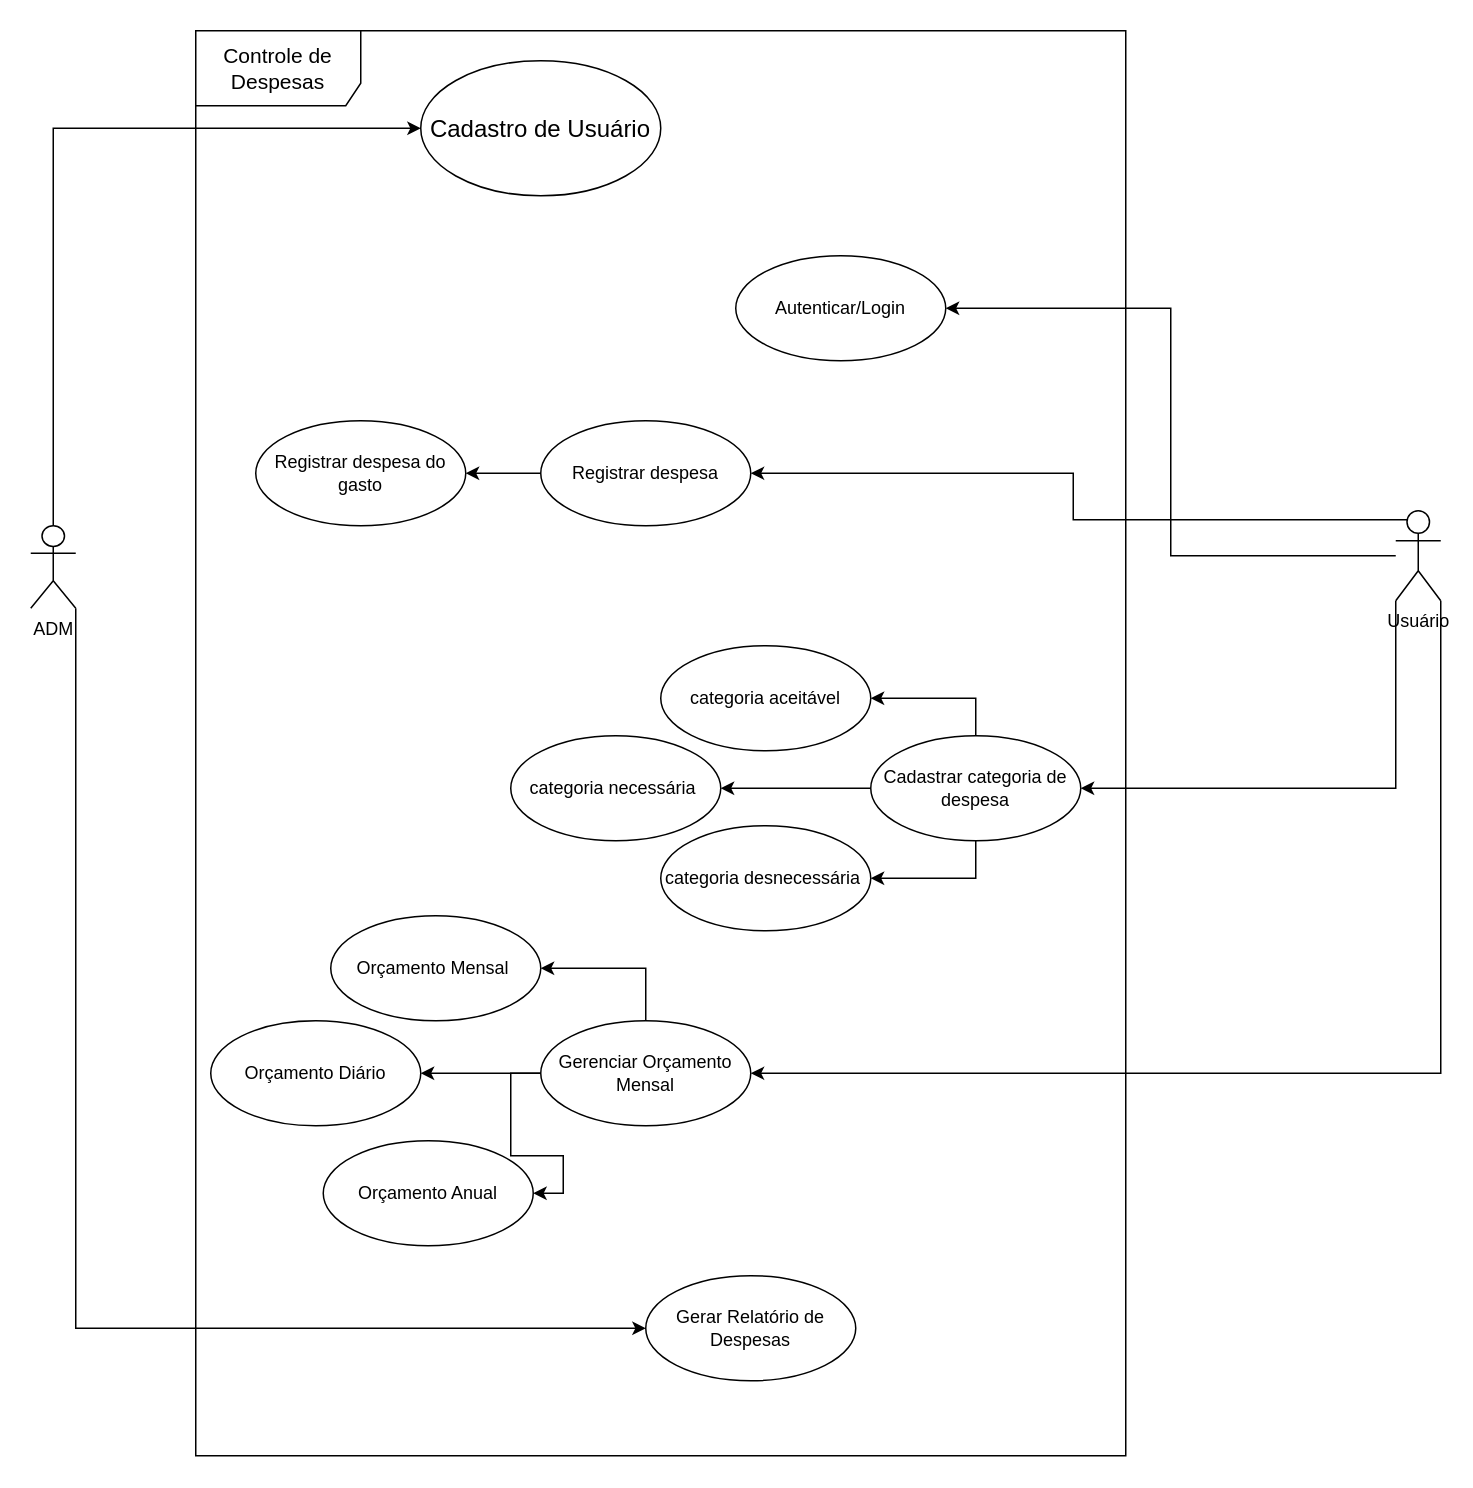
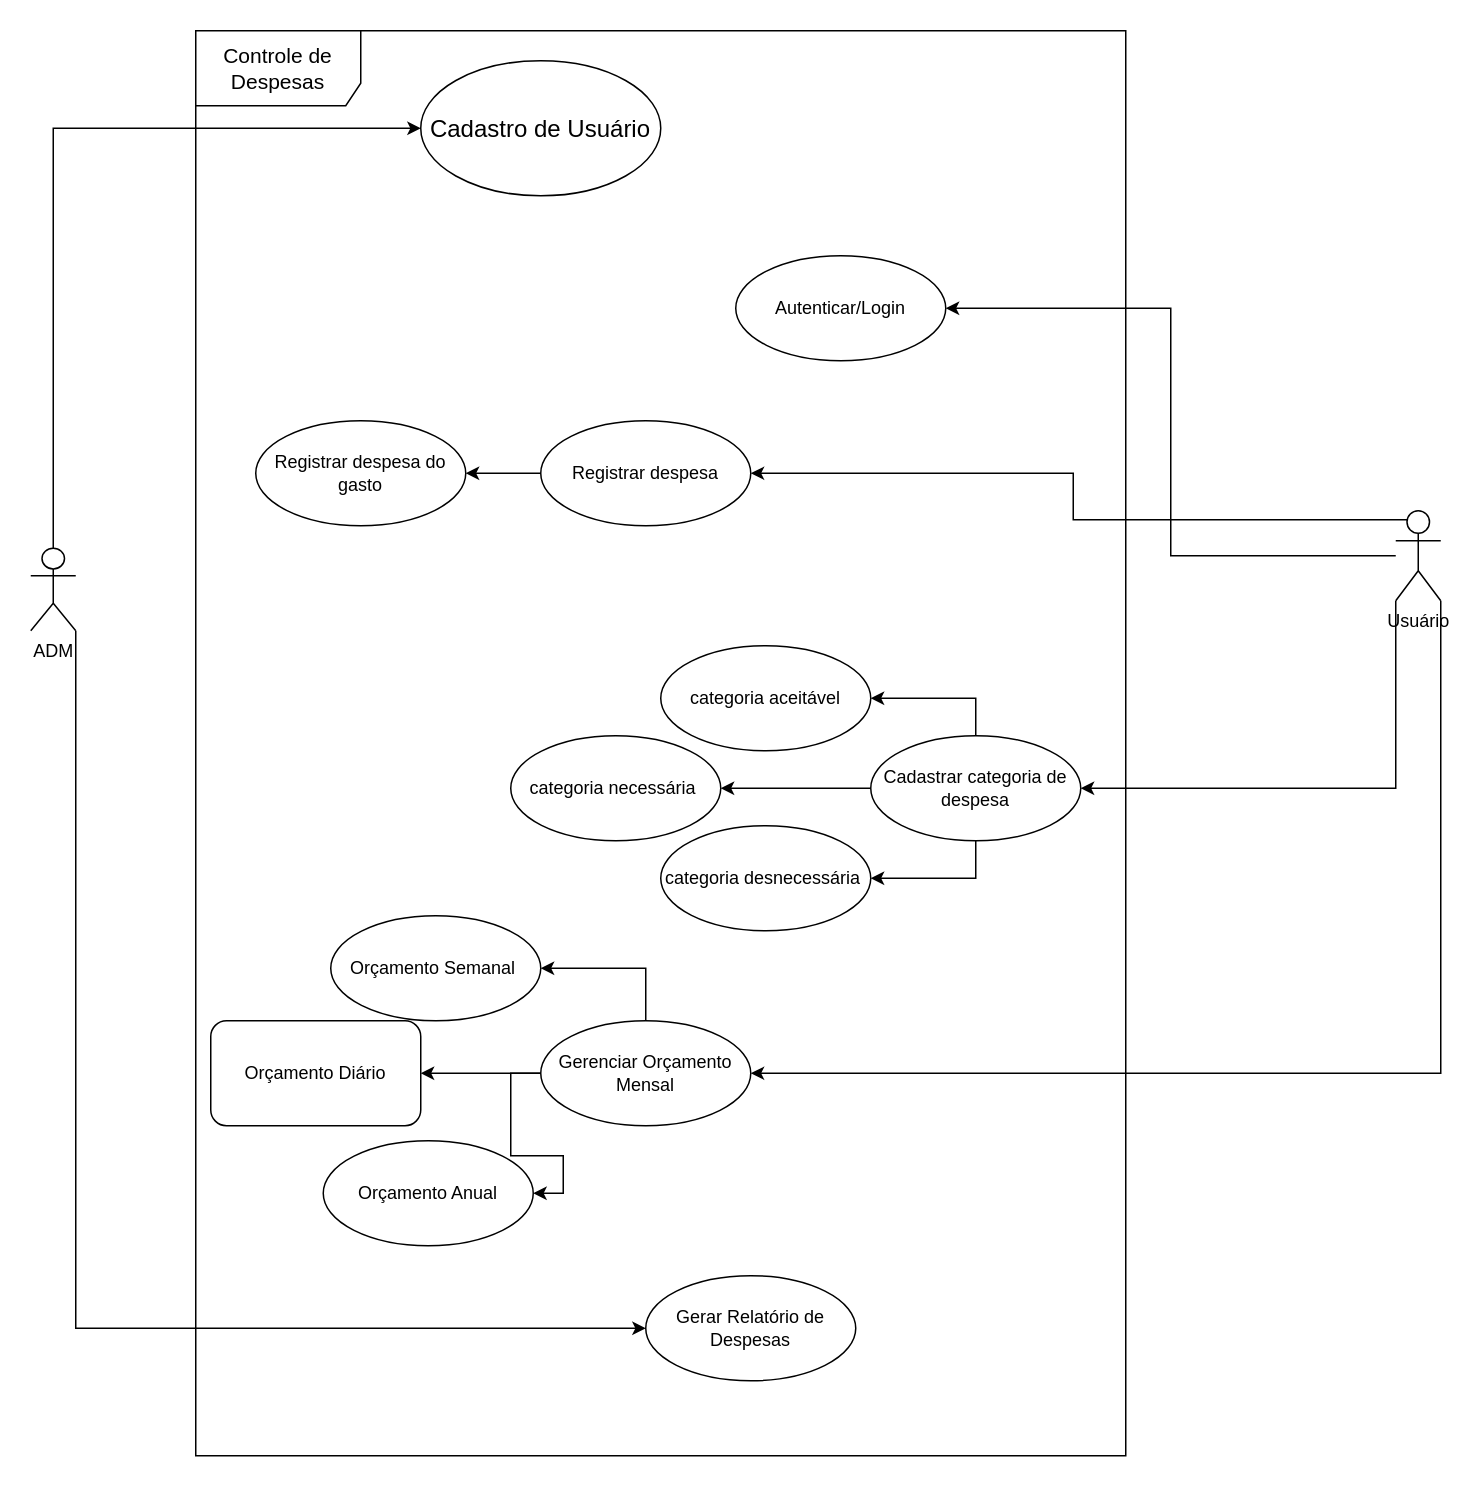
node "ADM": moved (53, 567) -> (53, 590)
node "Orçamento Mensal": label "Orçamento Mensal" -> "Orçamento Semanal"
node "Orçamento Diário": shape ellipse -> rounded rectangle
